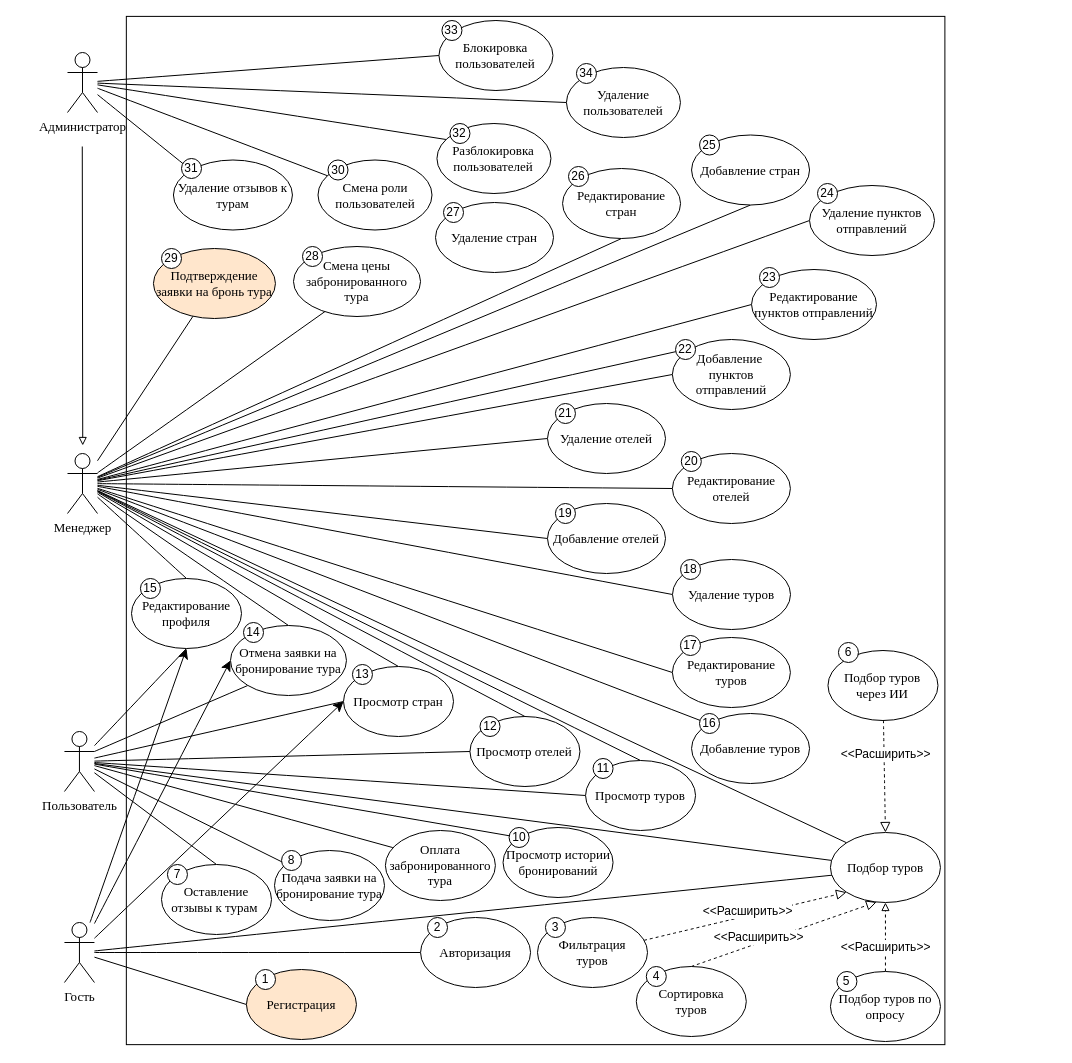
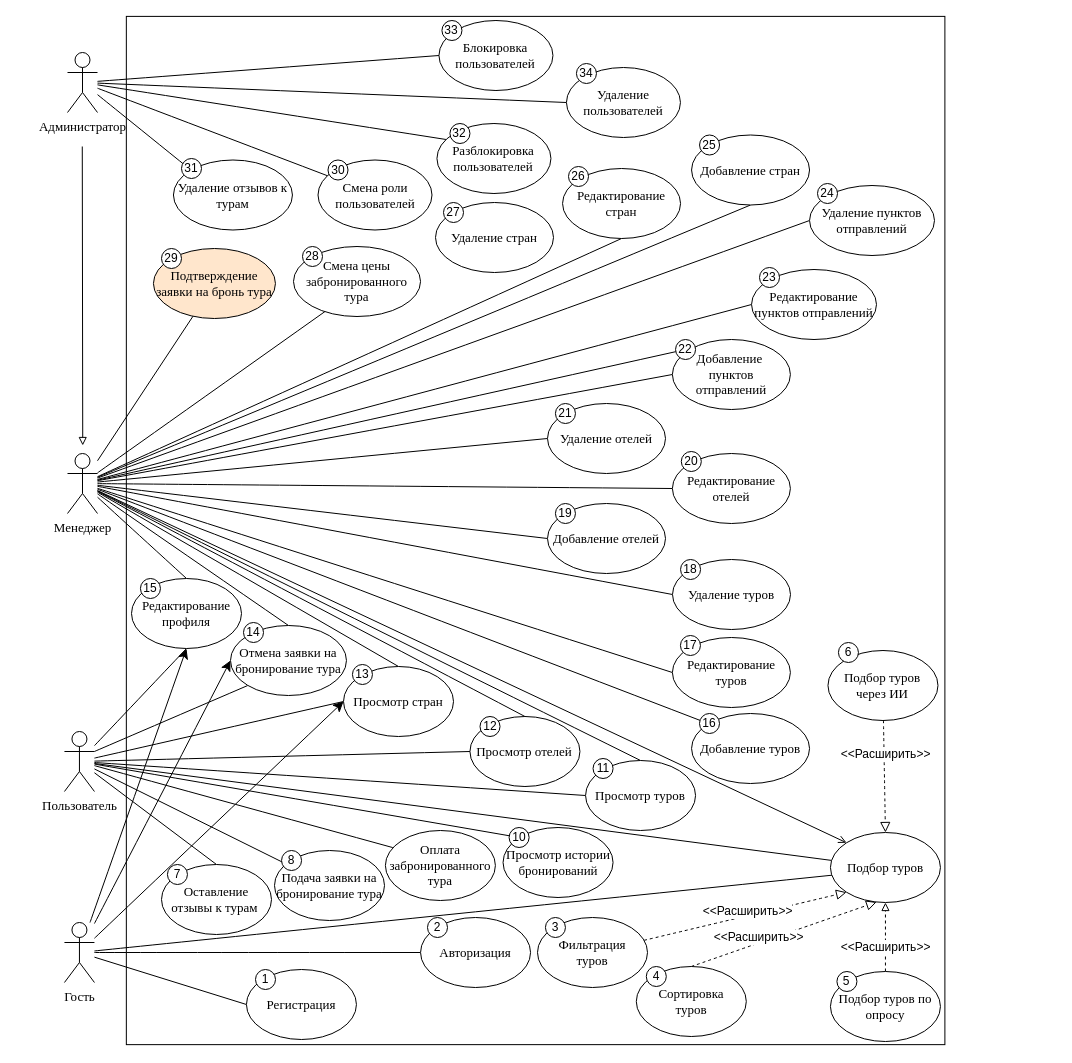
edge "Менеджер" -- "Подбор туров": arrowhead none -> open
node "Регистрация": fillcolor #ffe6cc -> #ffffff
